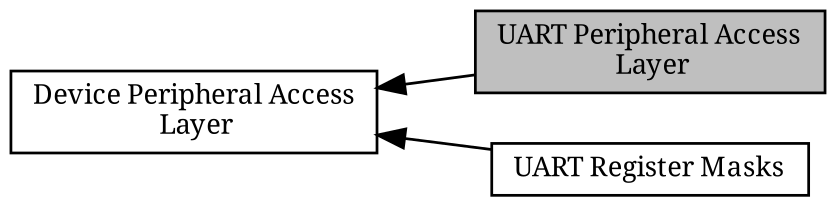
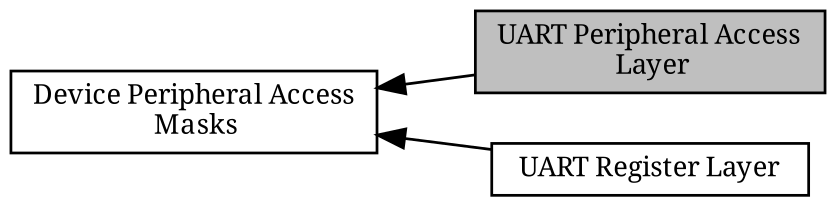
node "Device Peripheral Access Layer": label "Device Peripheral Access Layer" -> "Device Peripheral Access Masks"
node "UART Register Masks": label "UART Register Masks" -> "UART Register Layer"
